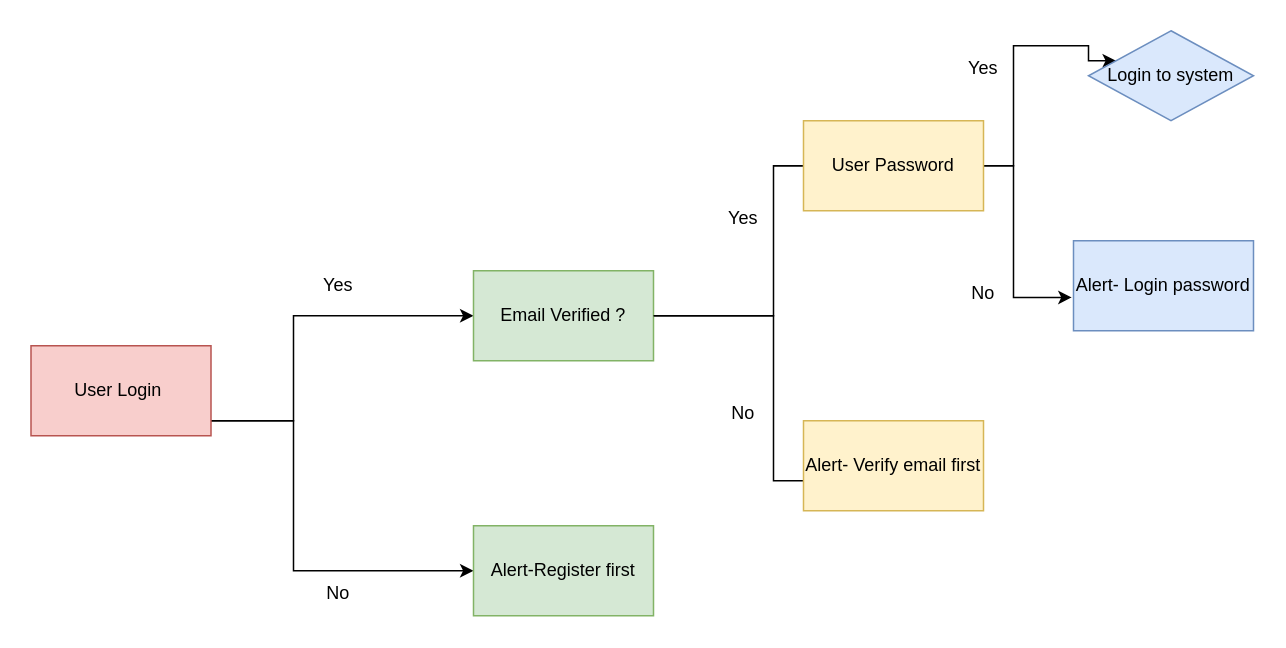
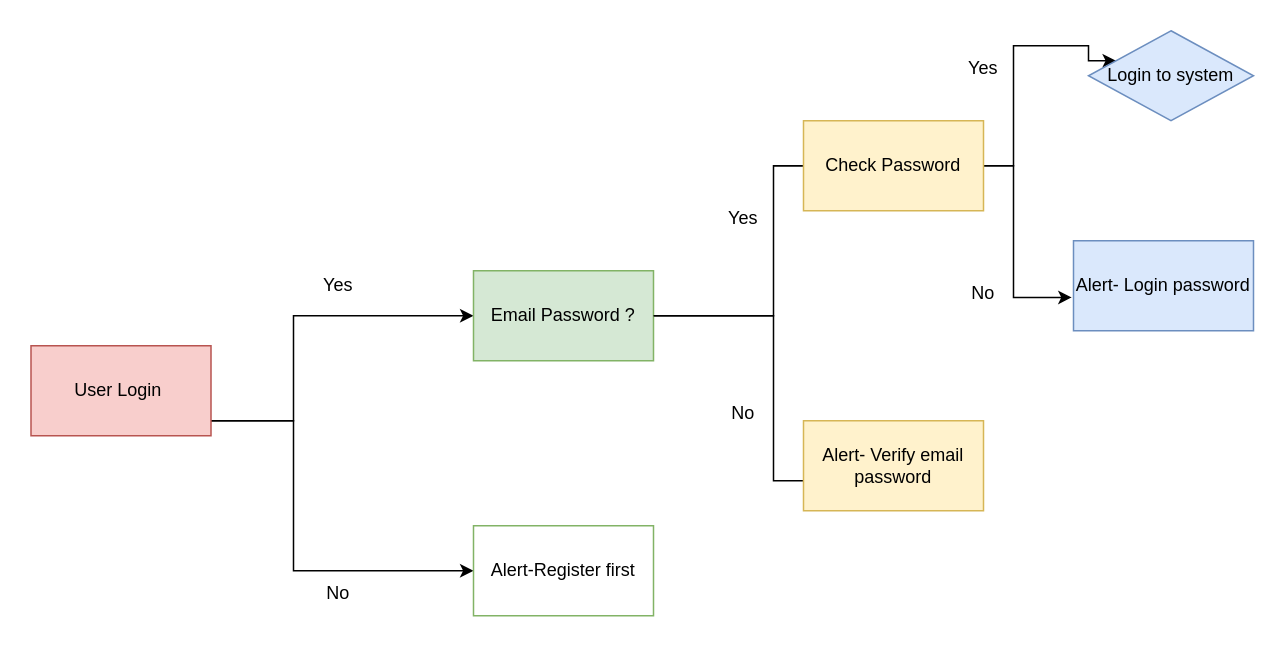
node "User Password": label "User Password" -> "Check Password"
node "Email Verified ?": label "Email Verified ?" -> "Email Password ?"
node "Alert- Verify email first": label "Alert- Verify email first" -> "Alert- Verify email password"
node "Alert-Register first": fillcolor #d5e8d4 -> #ffffff
